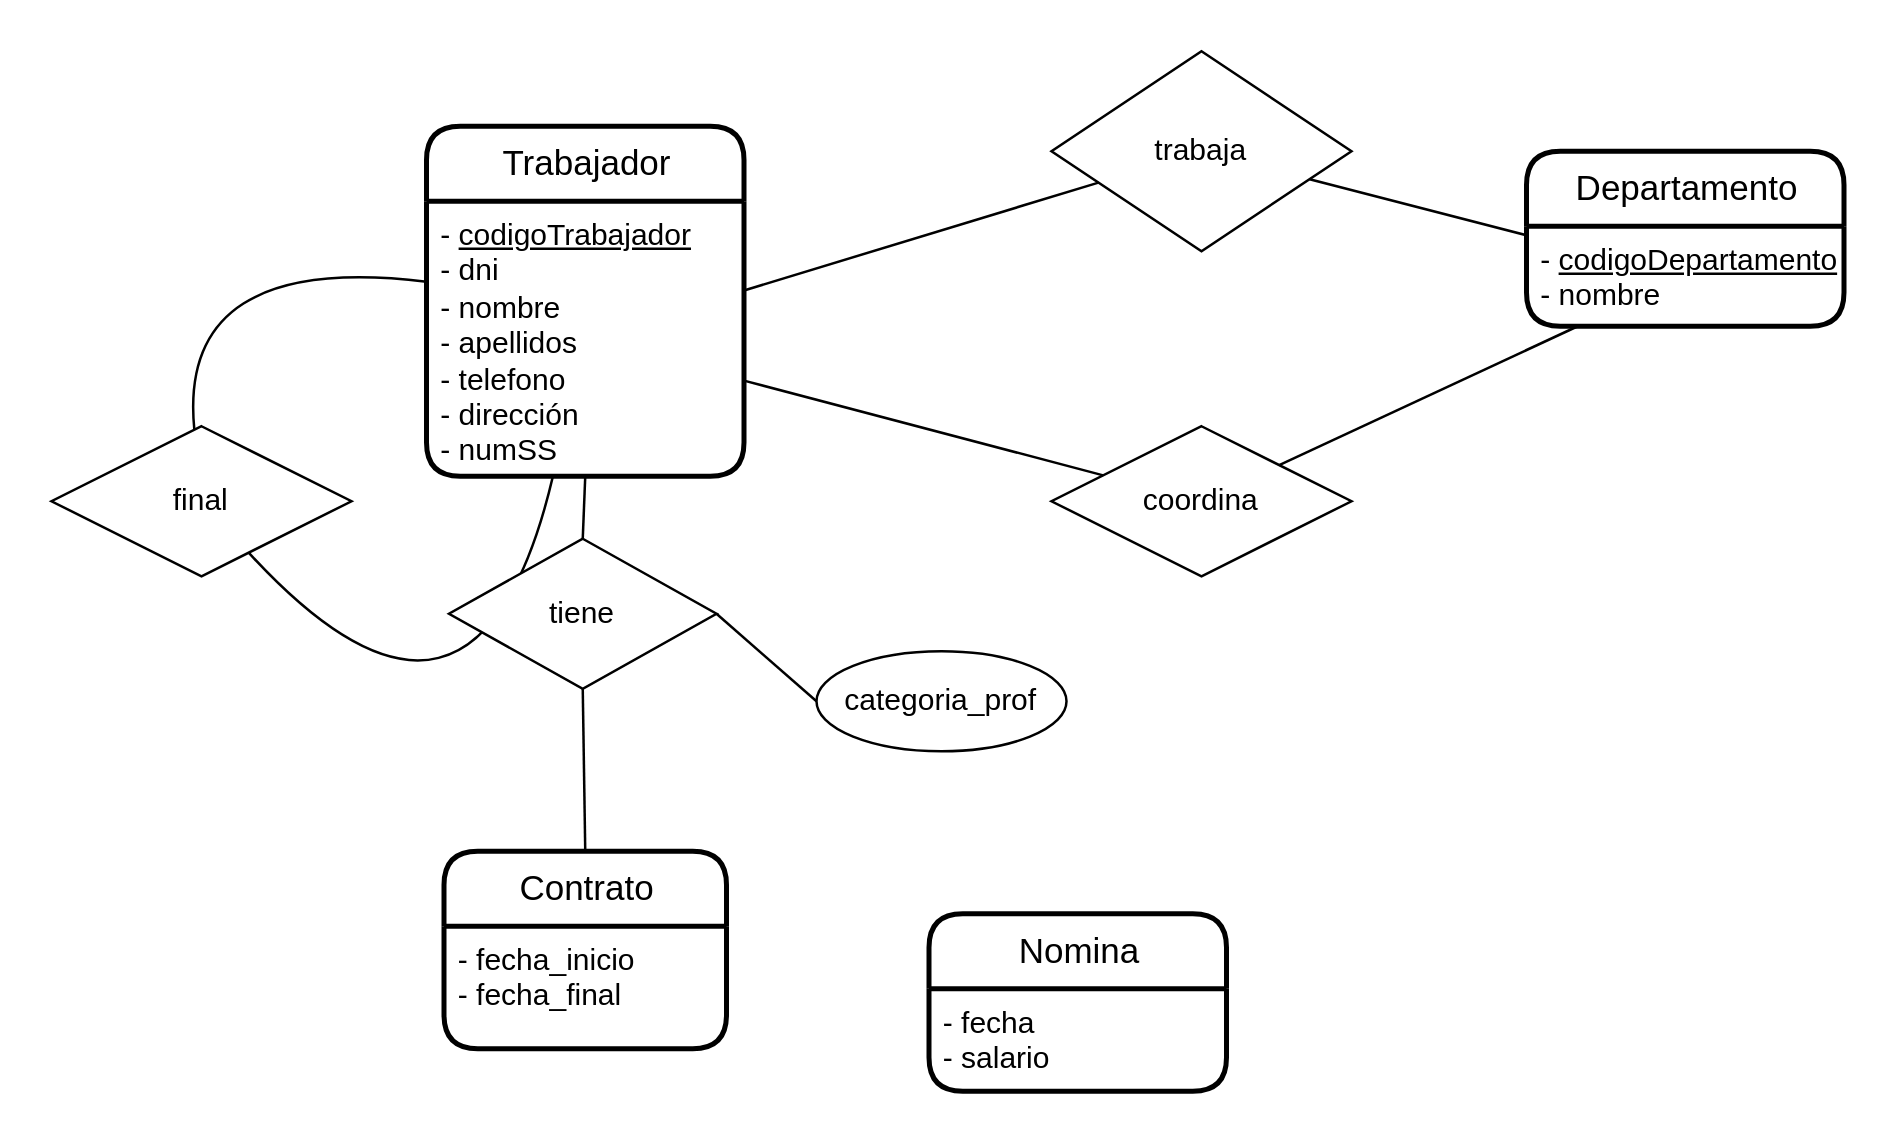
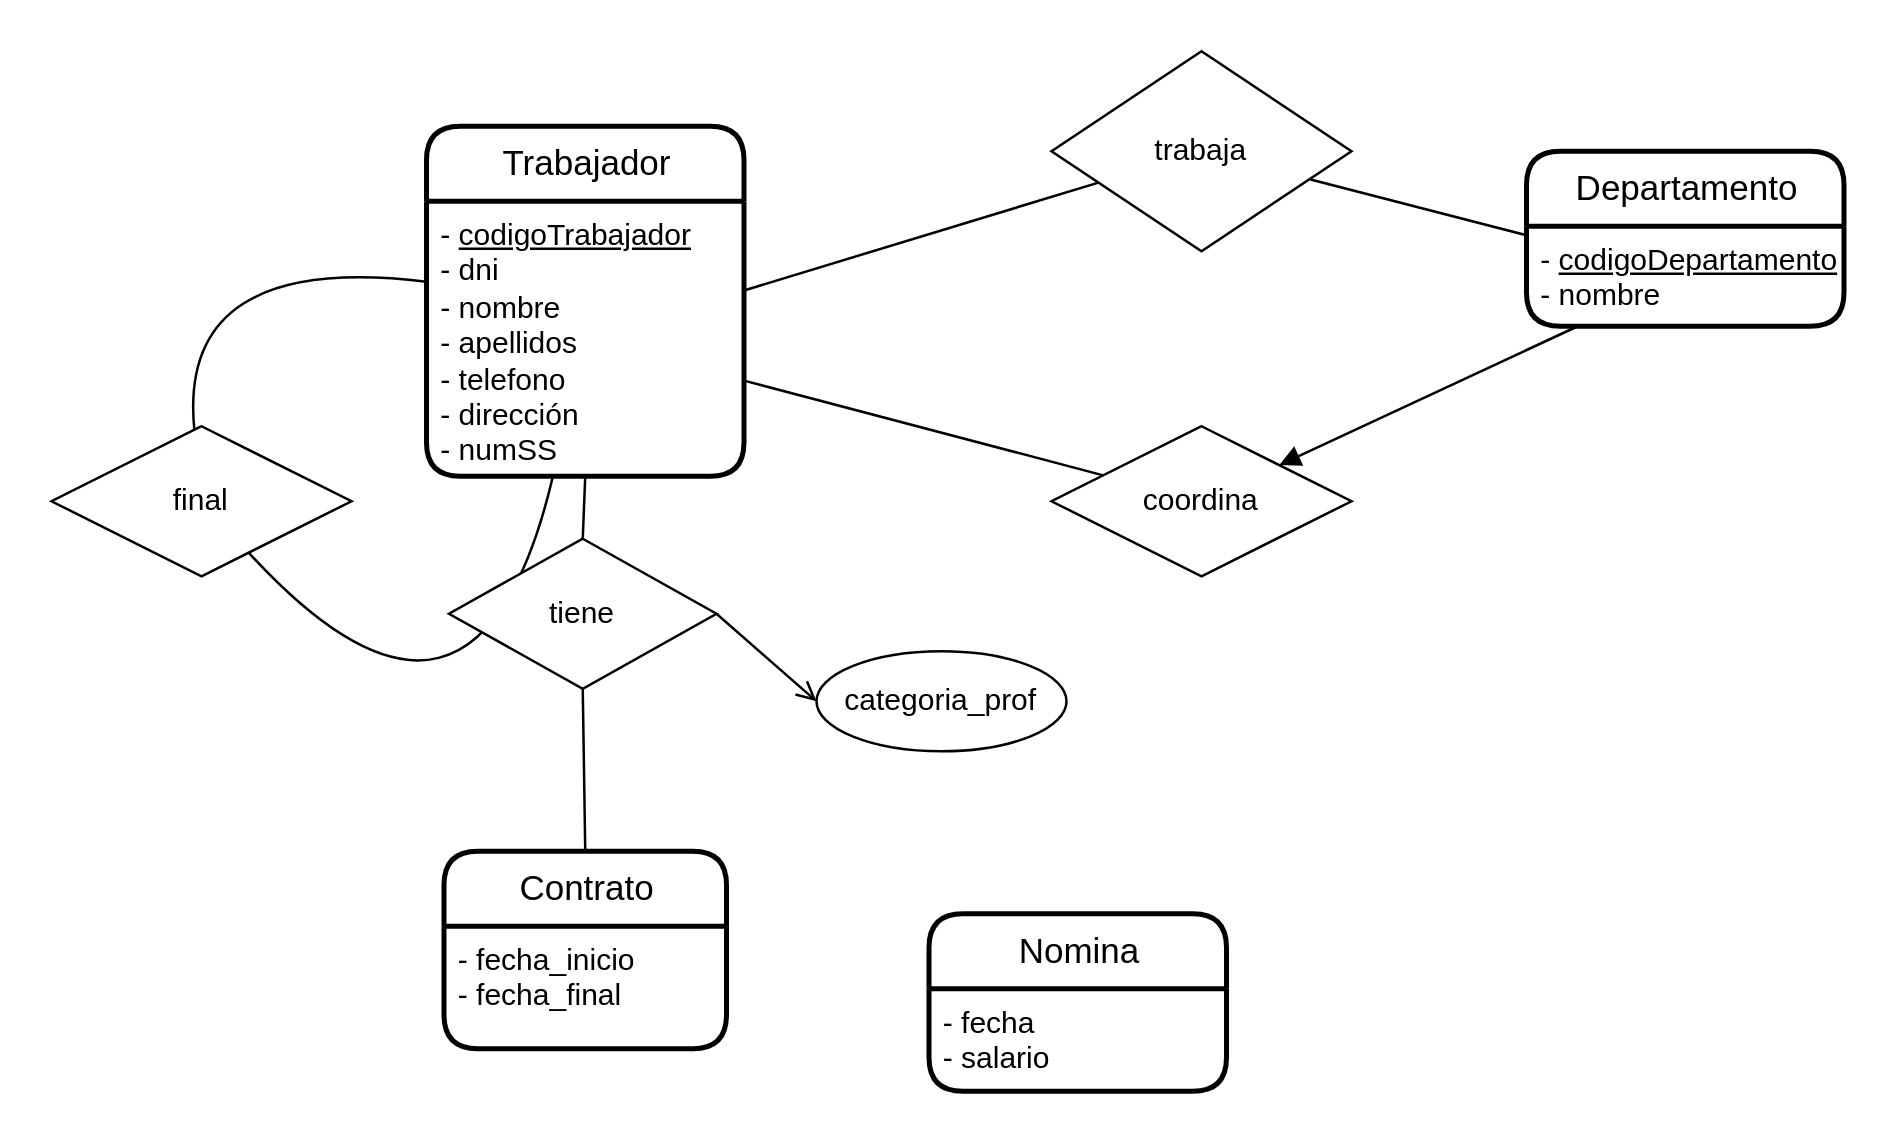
edge "- codigoDepartamento - nombre" -- "coordina": arrowhead none -> block
edge "tiene" -- "categoria_prof": arrowhead none -> open
